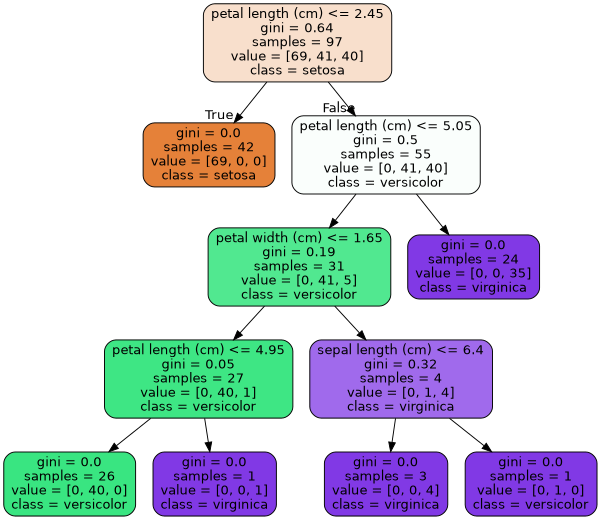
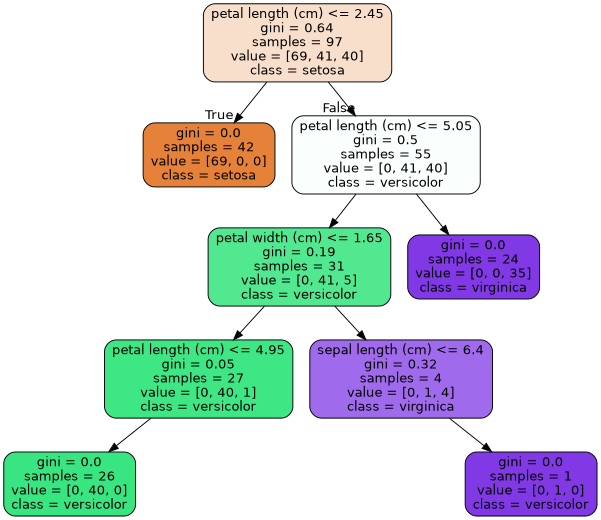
node "gini = 0.0 samples = 1 value = [0, 0, 1] class = virginica": removed
node "gini = 0.0 samples = 3 value = [0, 0, 4] class = virginica": removed
